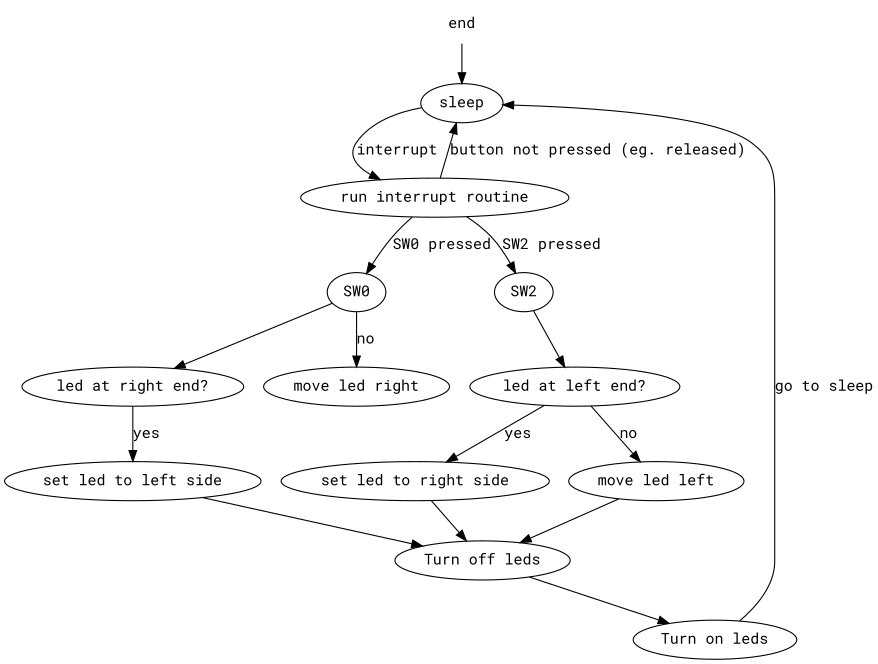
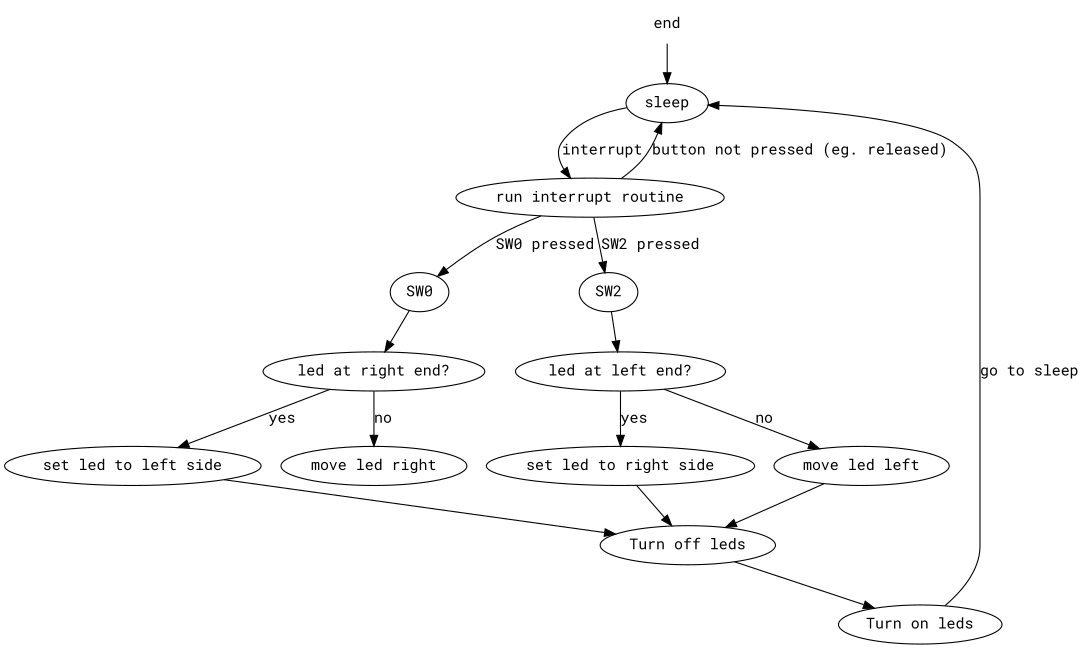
edge "SW0" -> "move led right": now "led at right end?" -> "move led right"
